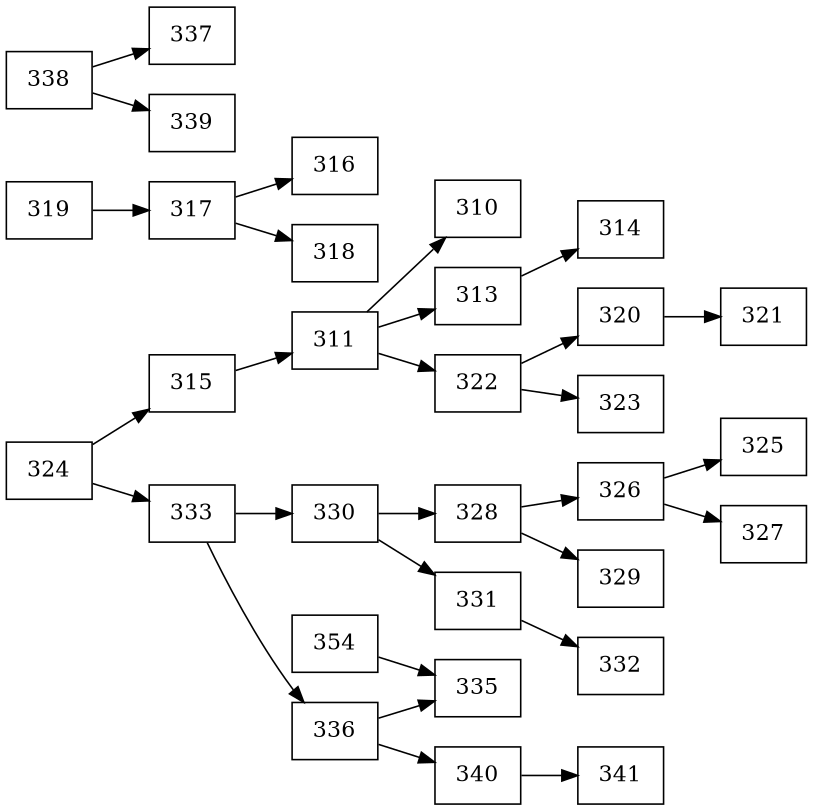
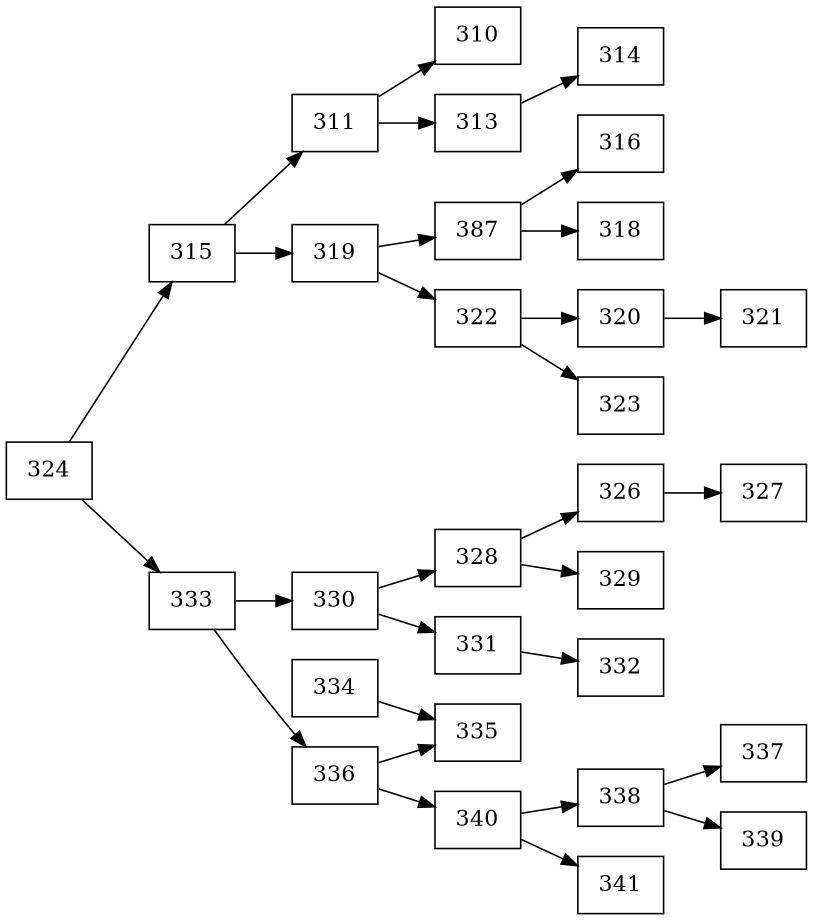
node "317": label "317" -> "387"
edge "315" -> "319": added
edge "311" -> "322": now "319" -> "322"
node "325": removed
node "354": label "354" -> "334"
edge "340" -> "338": added
